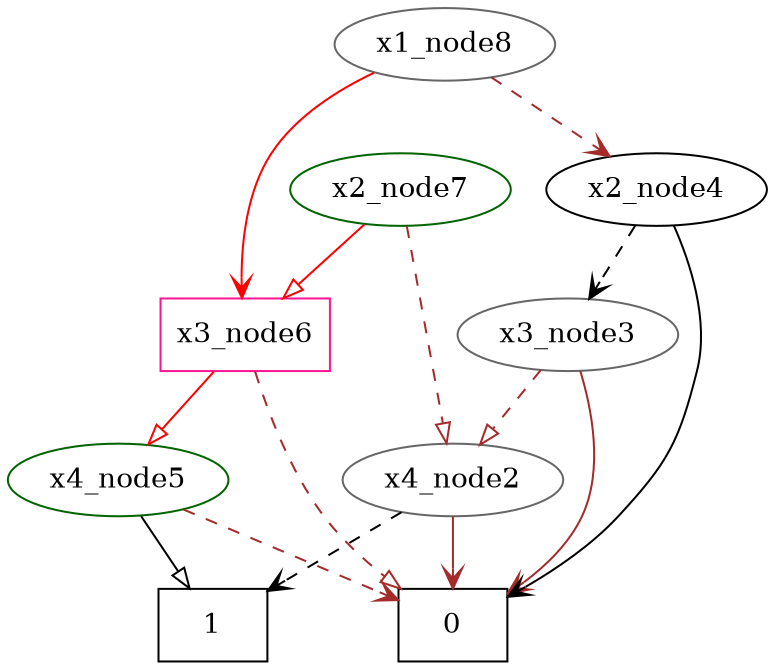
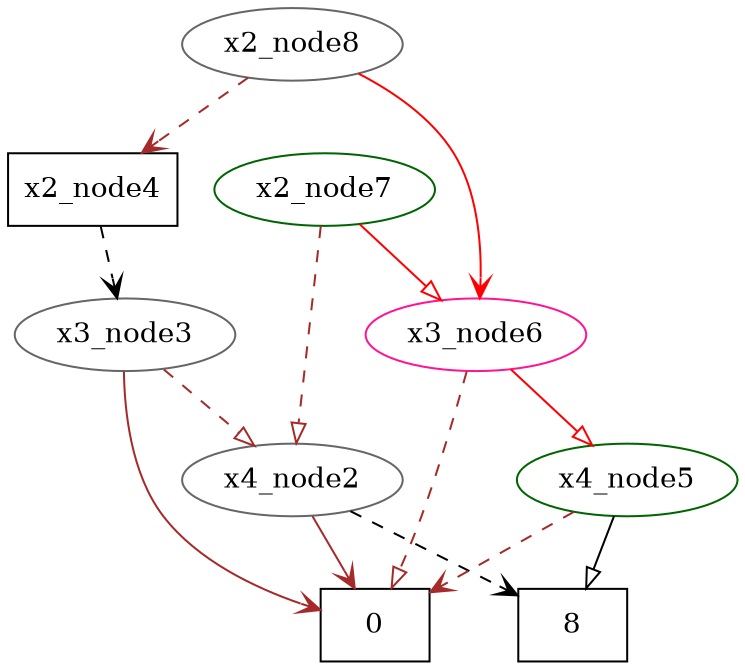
node "x1_node8": label "x1_node8" -> "x2_node8"
node "x2_node4": shape ellipse -> box
node "x3_node6": shape box -> ellipse
edge "x2_node4" -> "0": removed
node "1": label "1" -> "8"
